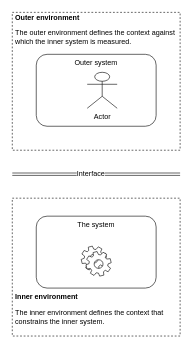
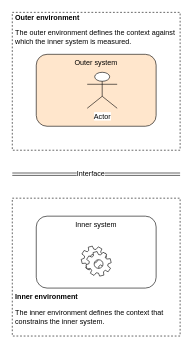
node "Outer system": fillcolor #ffffff -> #ffe6cc
node "The system": label "The system" -> "Inner system"
